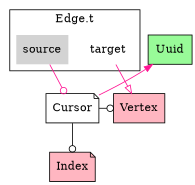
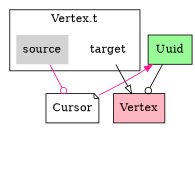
cluster "Edge.t": label "Edge.t" -> "Vertex.t"
edge "target" -> "Vertex": color deeppink -> black
edge "Cursor" -> "Vertex": now "Uuid" -> "Vertex"
node "Index": removed
